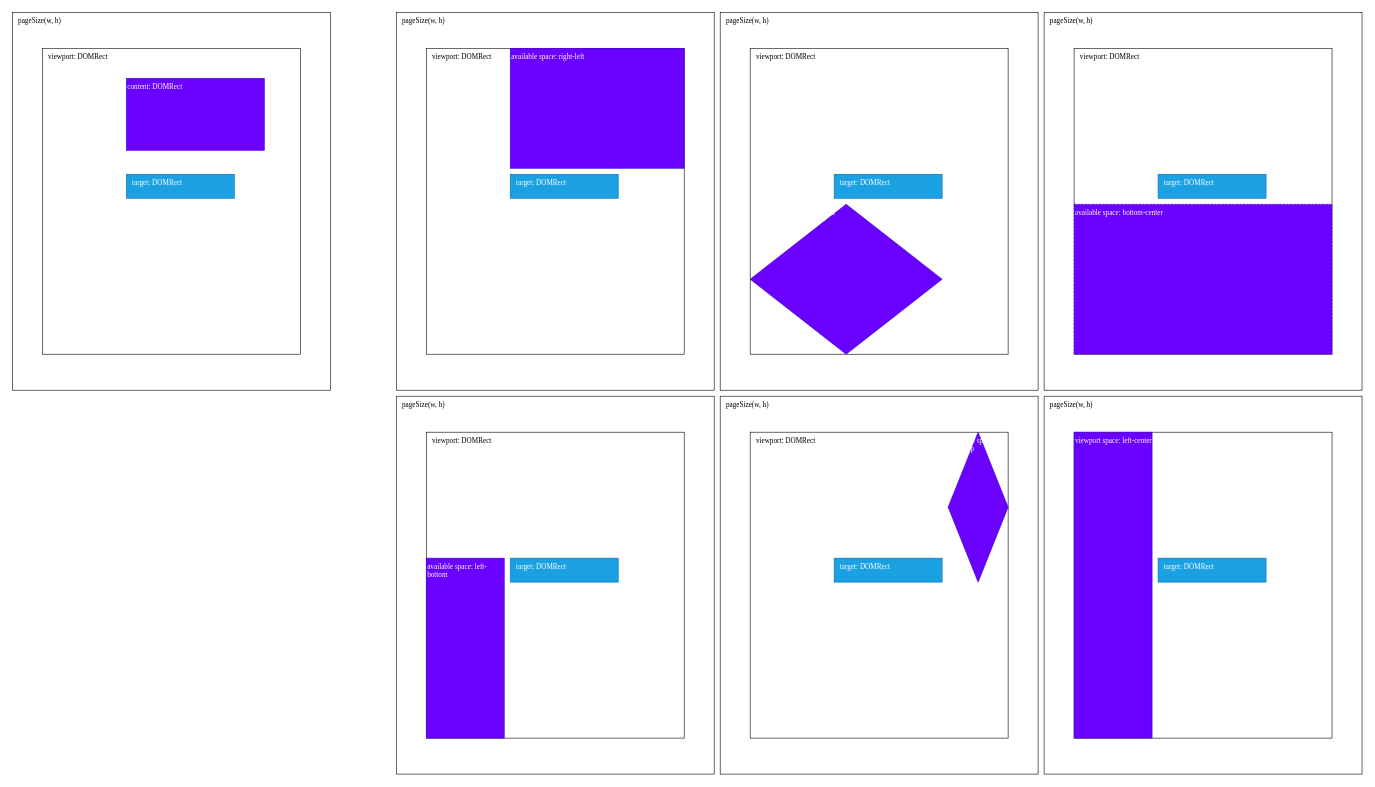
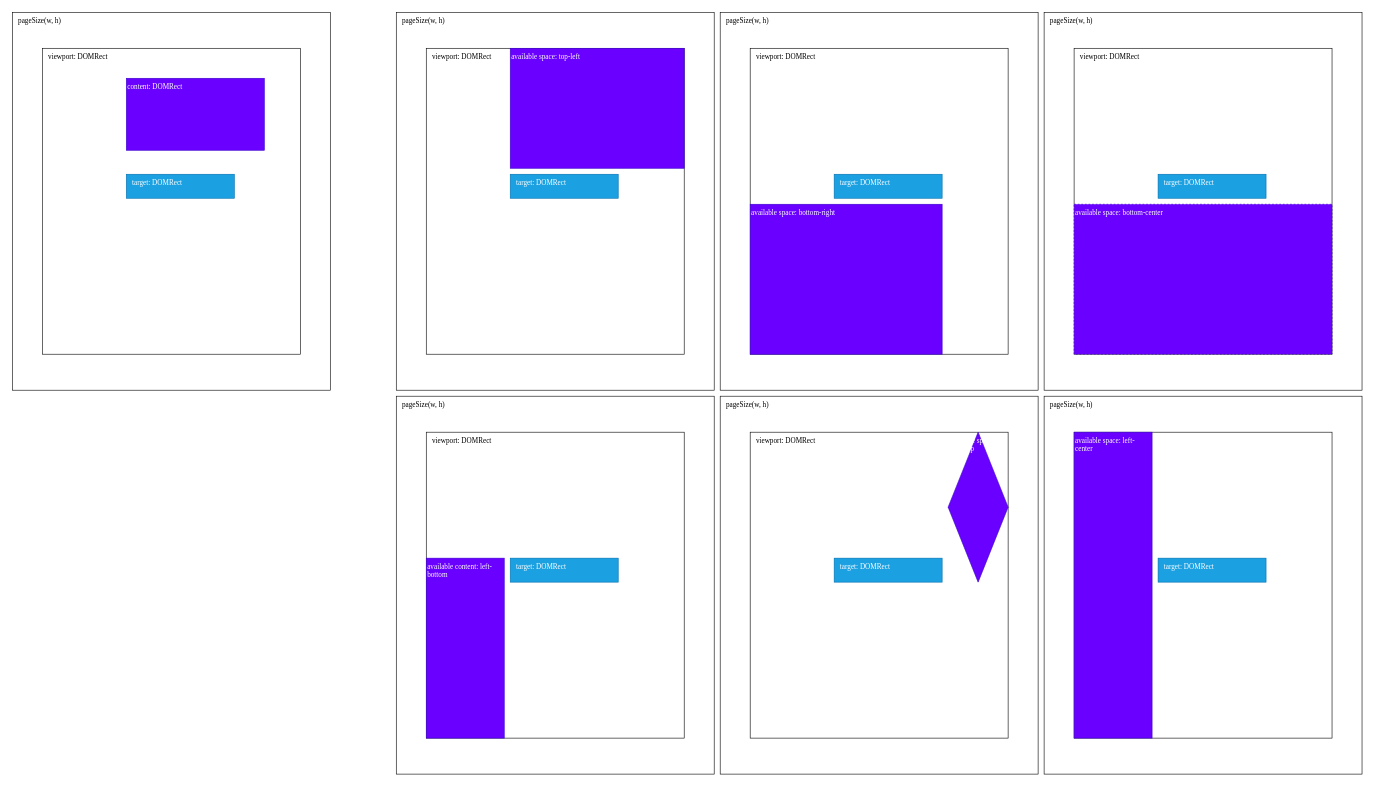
node "available space: right-left": label "available space: right-left" -> "available space: top-left"
node "available space: bottom-right": shape diamond -> rectangle
node "viewport space: left-center": label "viewport space: left-center" -> "available space: left-center"
node "available space: left-bottom": label "available space: left-bottom" -> "available content: left-bottom"
